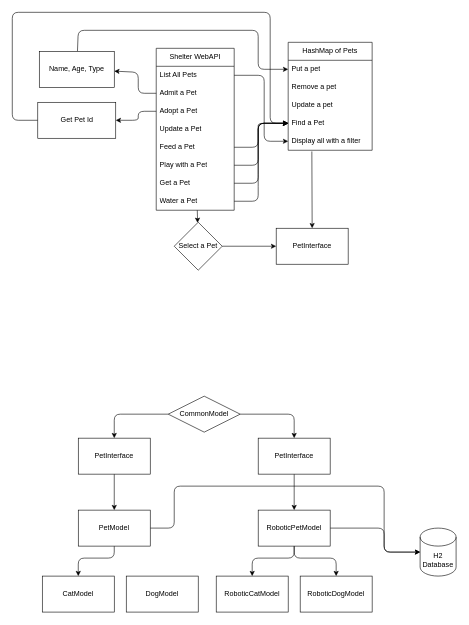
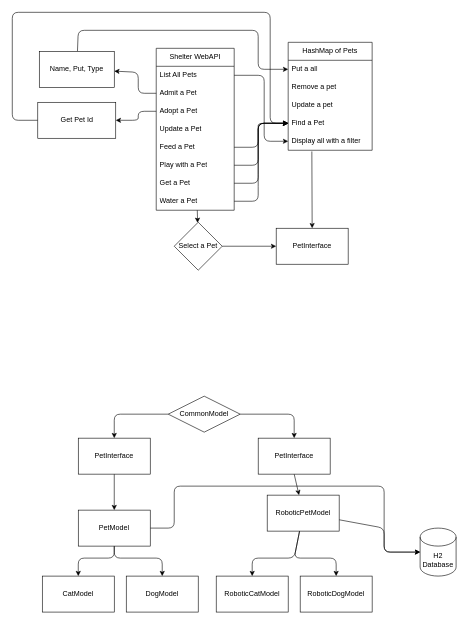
node "Name, Age, Type": label "Name, Age, Type" -> "Name, Put, Type"
node "Put a pet": label "Put a pet" -> "Put a all"
node "RoboticPetModel": moved (294, 528) -> (303, 513)
edge "PetModel" -> "DogModel": added
